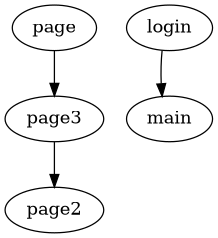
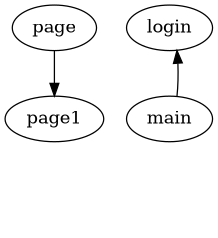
edge "login" -> "main": reversed
node "page3": label "page3" -> "page1"
node "page2": removed
